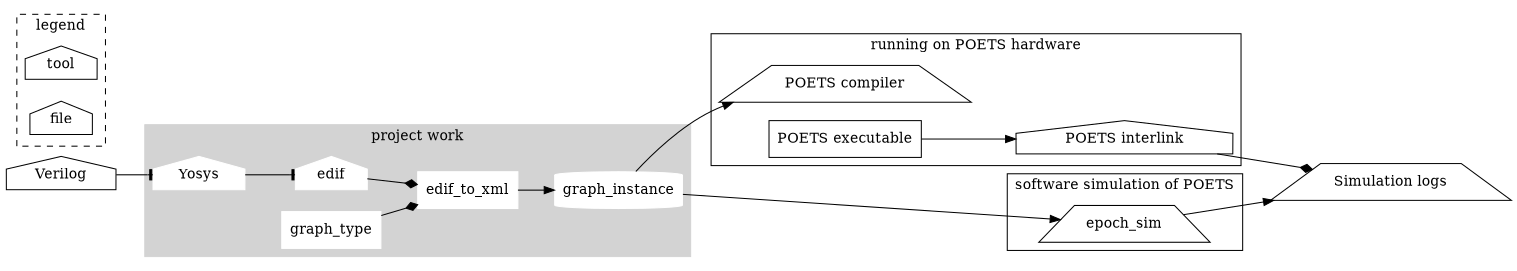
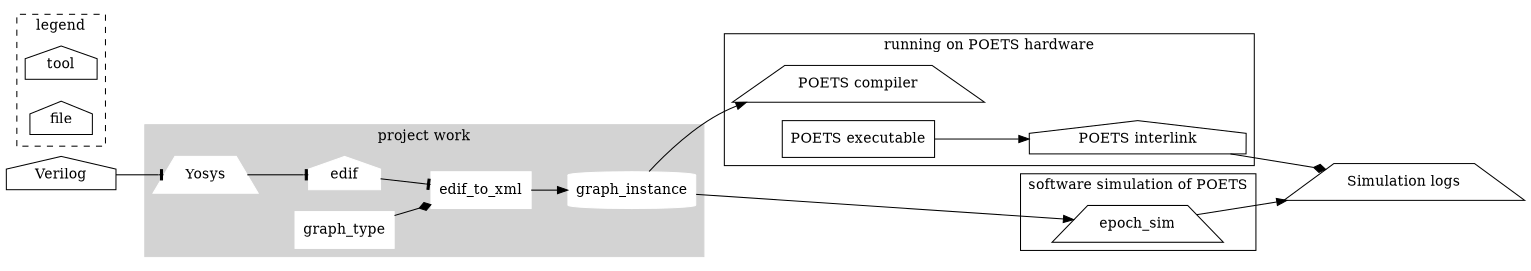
node "Yosys": shape house -> trapezium
edge "edif" -> "edif_to_xml": arrowhead diamond -> tee
